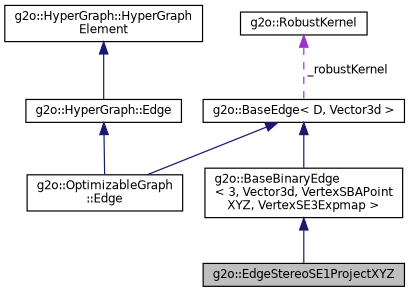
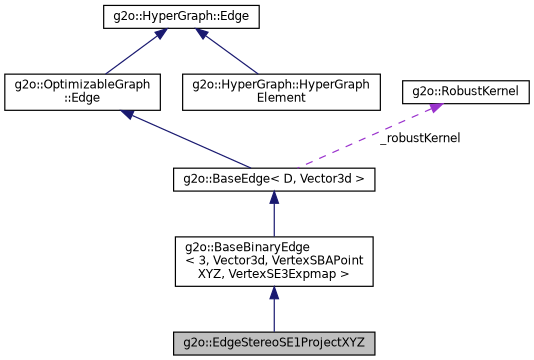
edge "g2o::HyperGraph::Edge" -> "g2o::HyperGraph::HyperGraph Element": reversed
edge "g2o::OptimizableGraph ::Edge" -> "g2o::BaseEdge< D, Vector3d >": reversed
